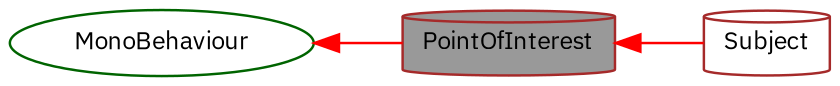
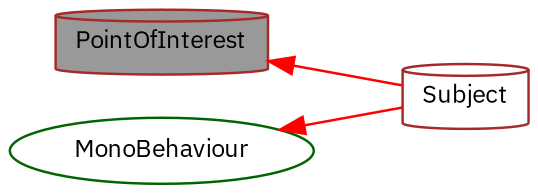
edge "PointOfInterest" -> "MonoBehaviour": now "Subject" -> "MonoBehaviour"
